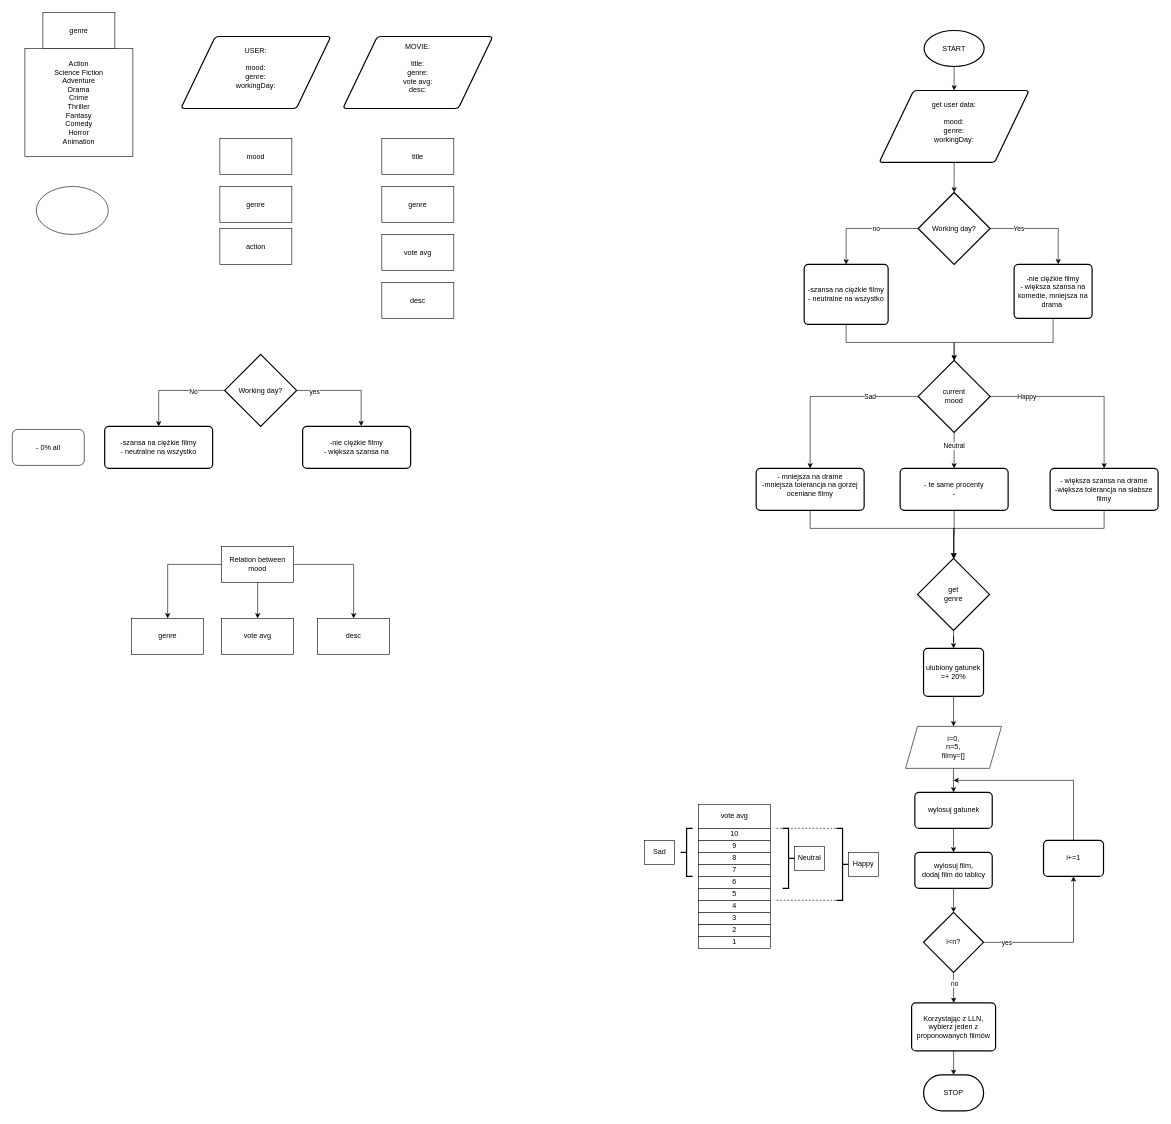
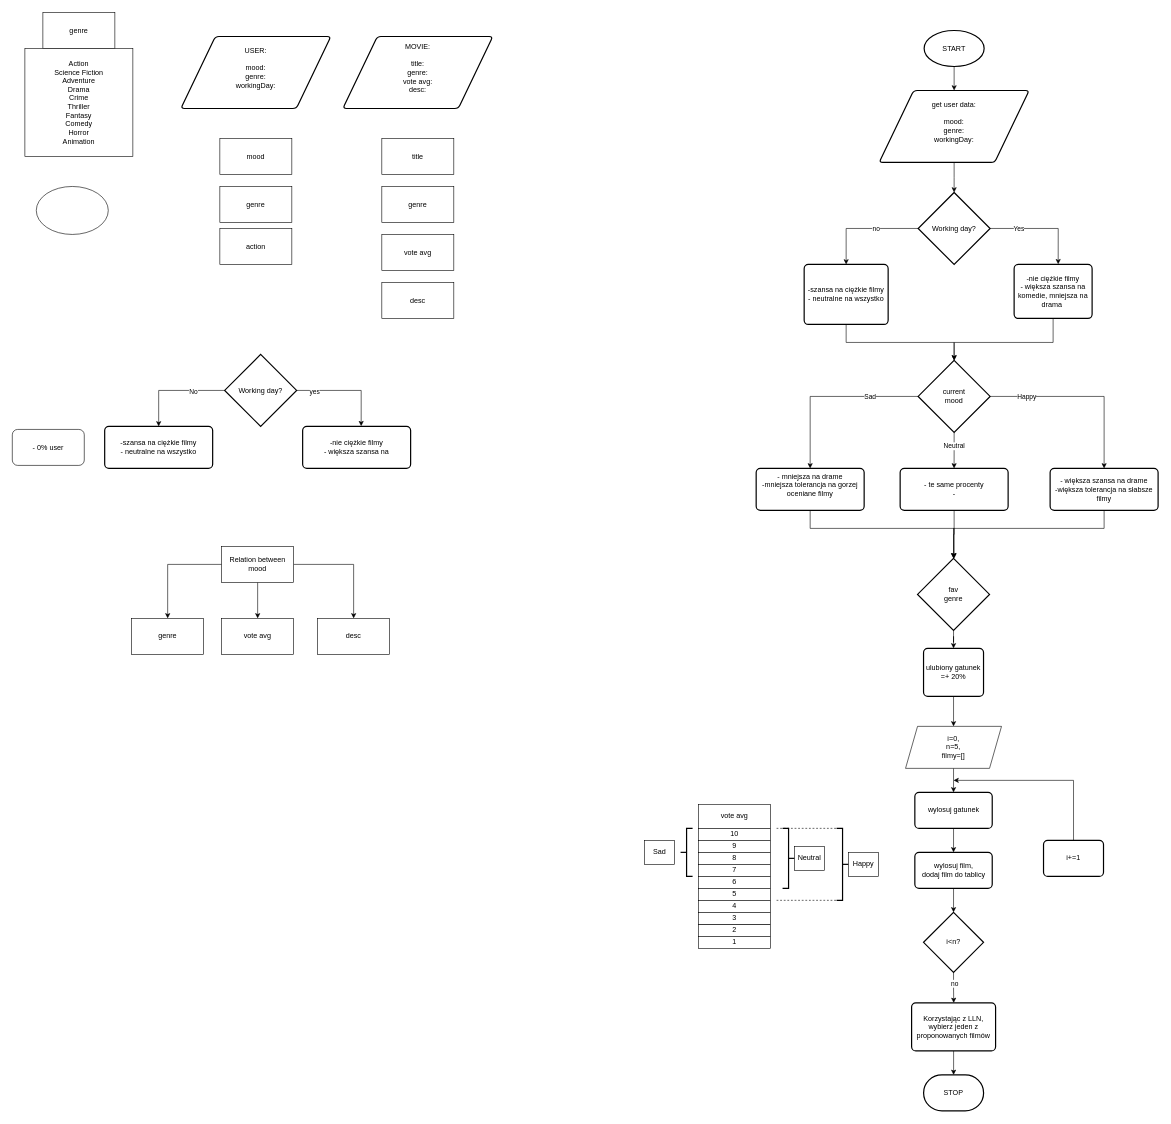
node "- 0% all": label "- 0% all" -> "- 0% user"
node "get genre": label "get genre" -> "fav genre"
edge "i<n?" -> "i+=1": removed, label "yes"
